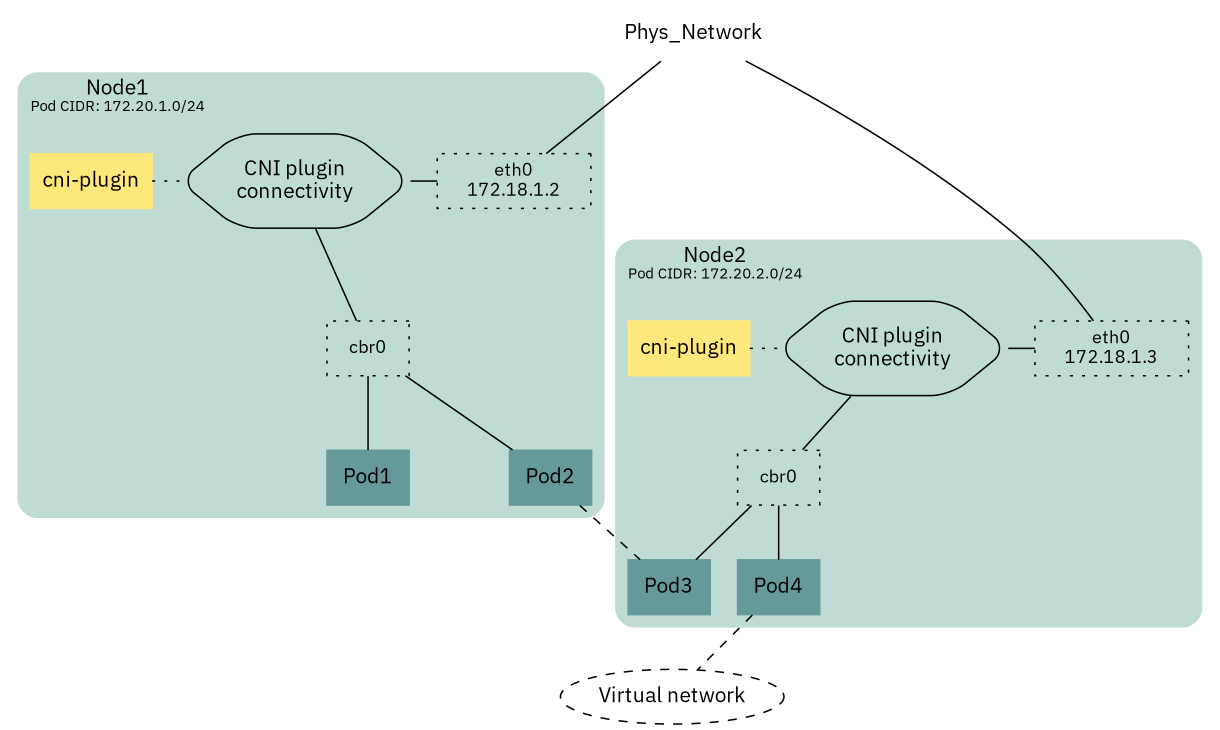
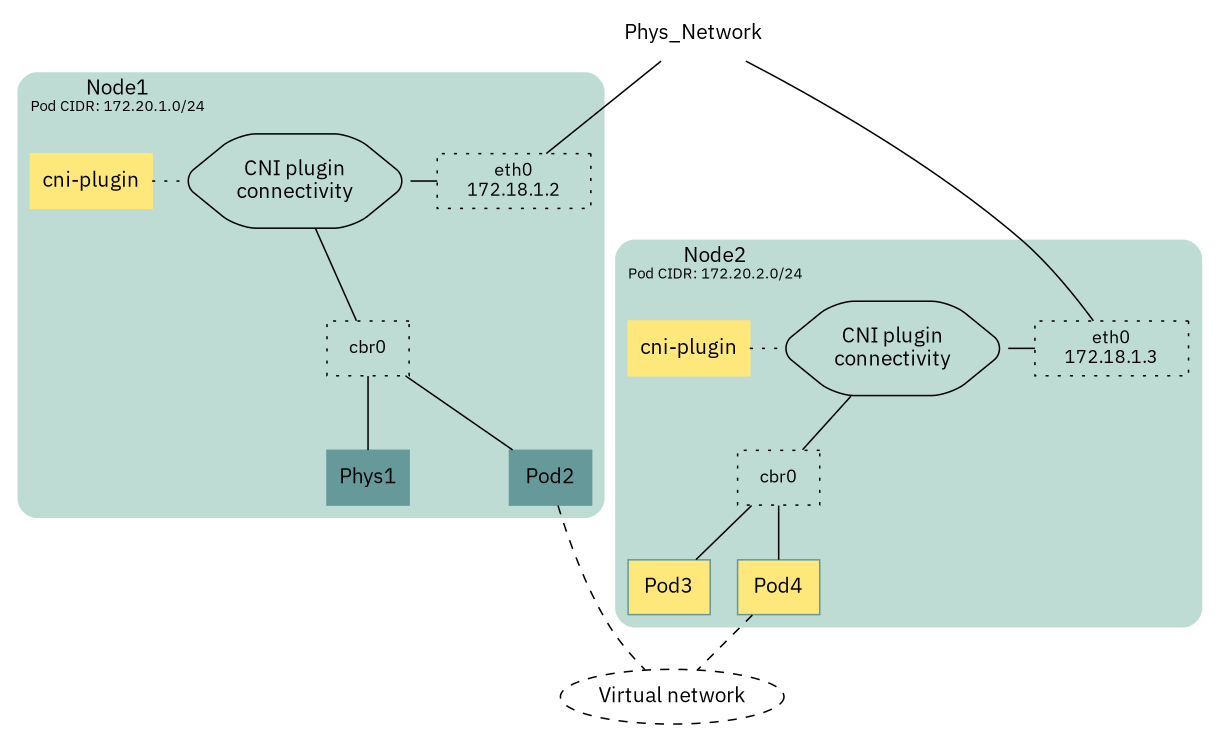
node "Pod1": label "Pod1" -> "Phys1"
edge "Pod2" -- "Pod3": now "Pod2" -- "Virtual network"
node "Pod3": fillcolor #669999 -> #ffe87b
node "Pod4": fillcolor #669999 -> #ffe87b
